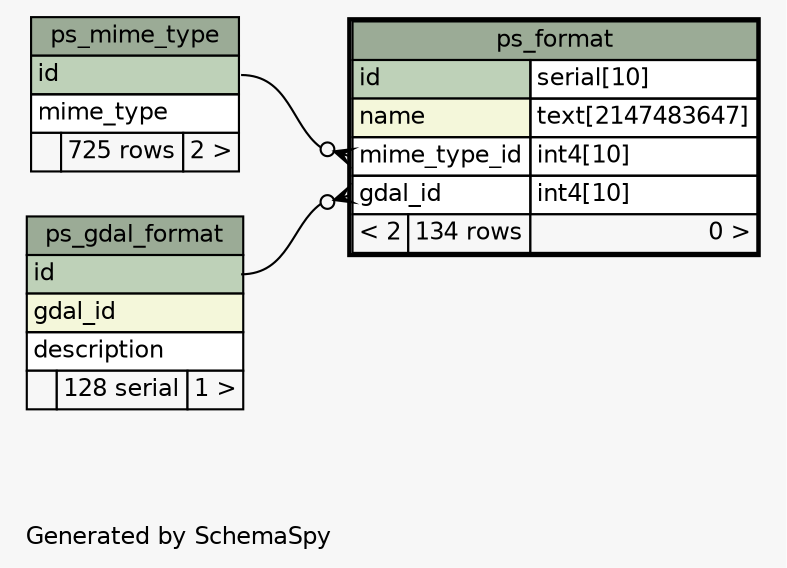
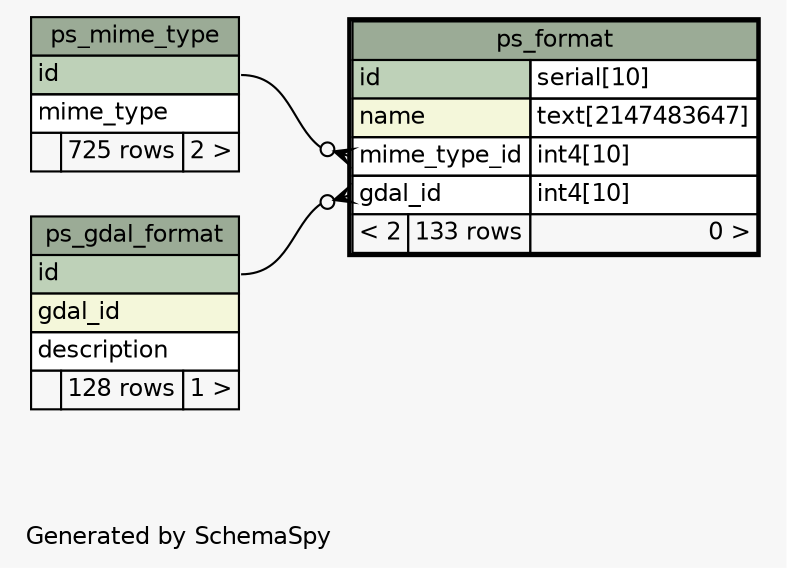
node "ps_format": text "134 rows" -> "133 rows"
node "ps_gdal_format": text "128 serial" -> "128 rows"
